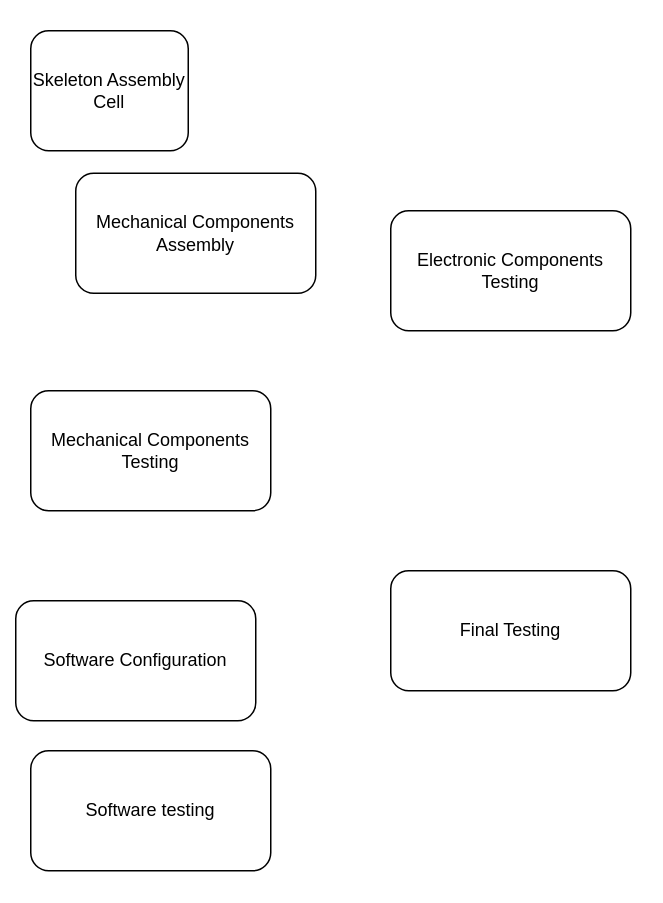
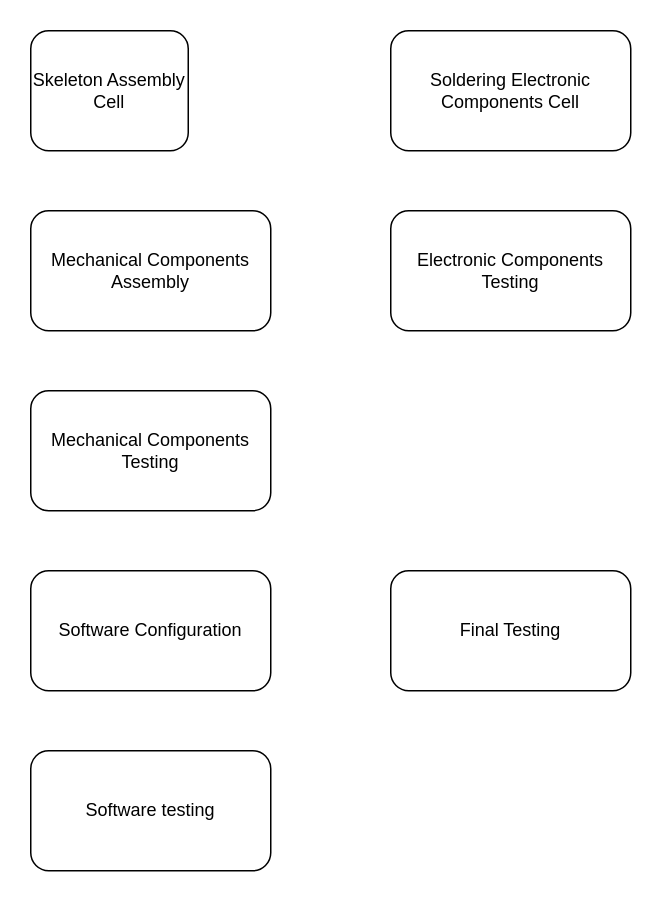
node "Soldering Electronic Components Cell": added
node "Mechanical Components Assembly": moved (196, 233) -> (151, 271)
node "Software Configuration": moved (136, 661) -> (151, 631)
